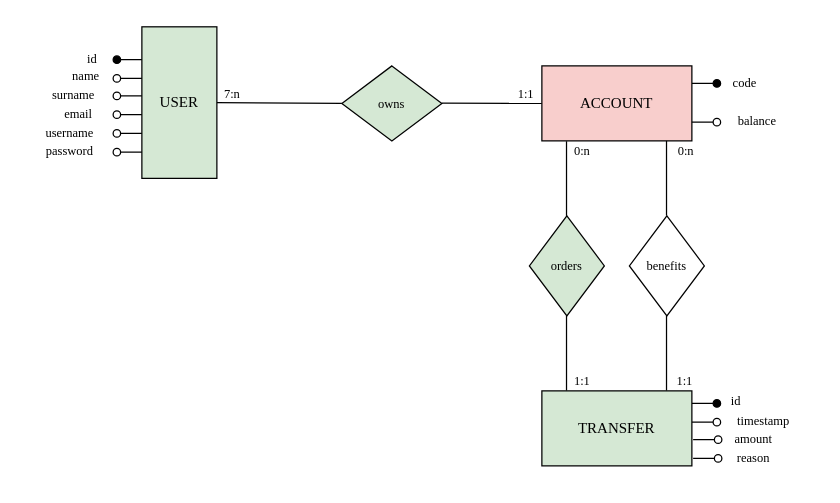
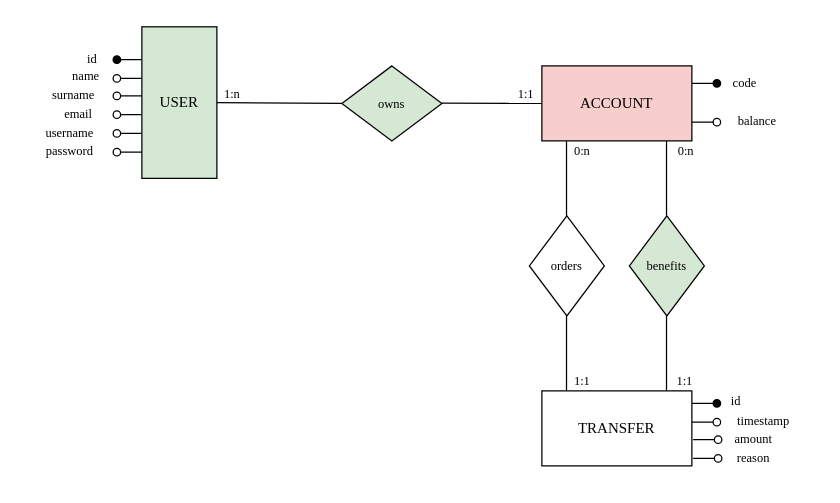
node "7:n": label "7:n" -> "1:n"
node "orders": fillcolor #d5e8d4 -> #ffffff
node "benefits": fillcolor #ffffff -> #d5e8d4
node "TRANSFER": fillcolor #d5e8d4 -> #ffffff
